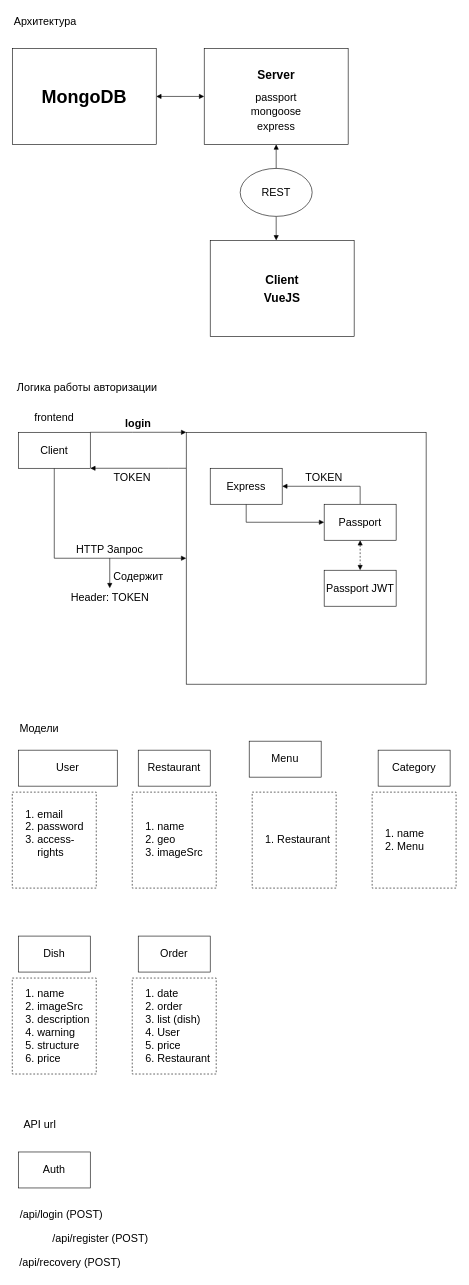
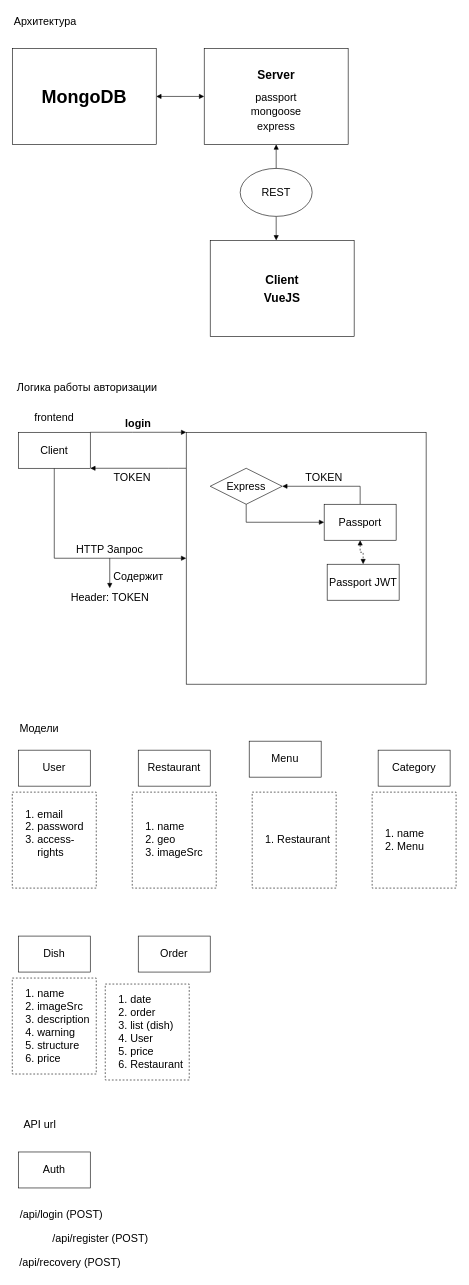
node "Express": shape rectangle -> diamond
node "Passport JWT": moved (360, 588) -> (363, 582)
node "User": size 99x36 -> 72x36
node "date order list (dish) User price Restaurant": moved (174, 1026) -> (147, 1032)
